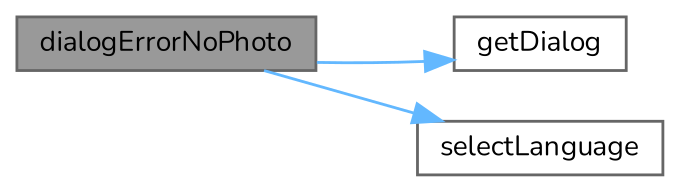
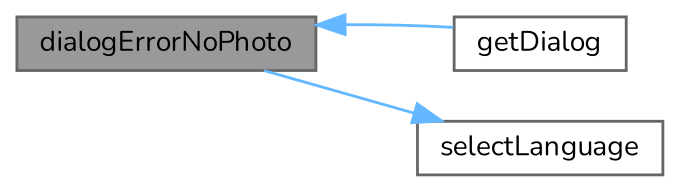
edge "dialogErrorNoPhoto" -> "getDialog": reversed
